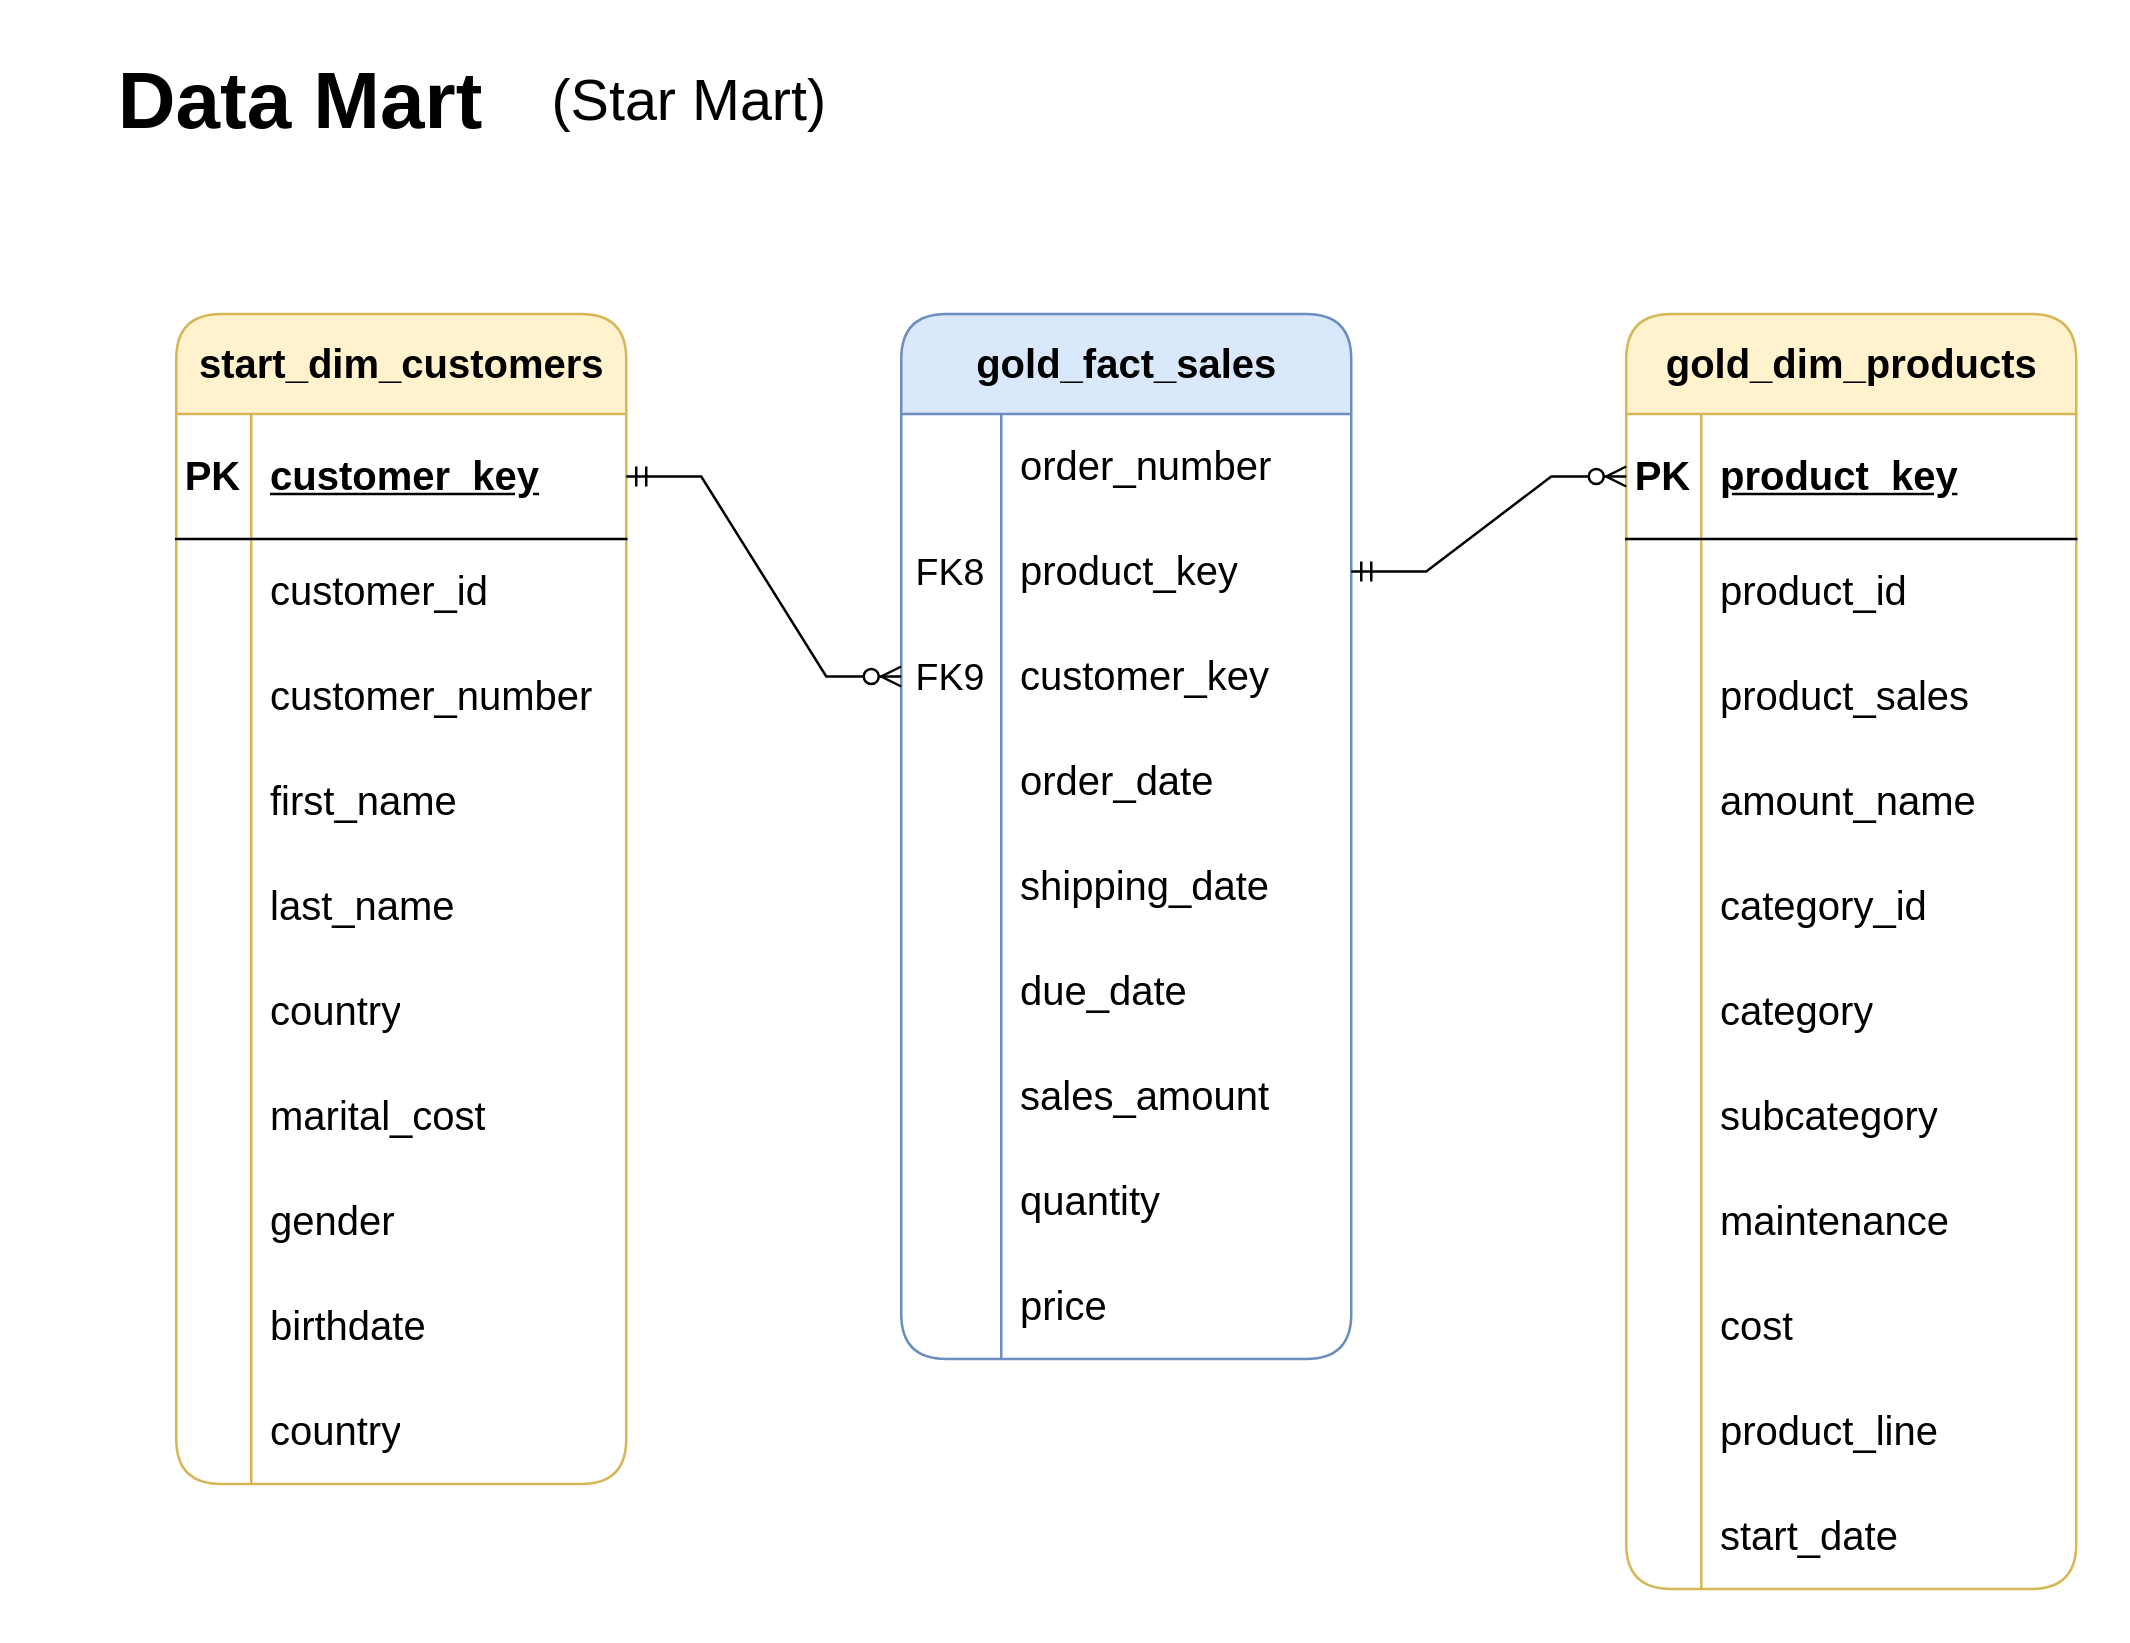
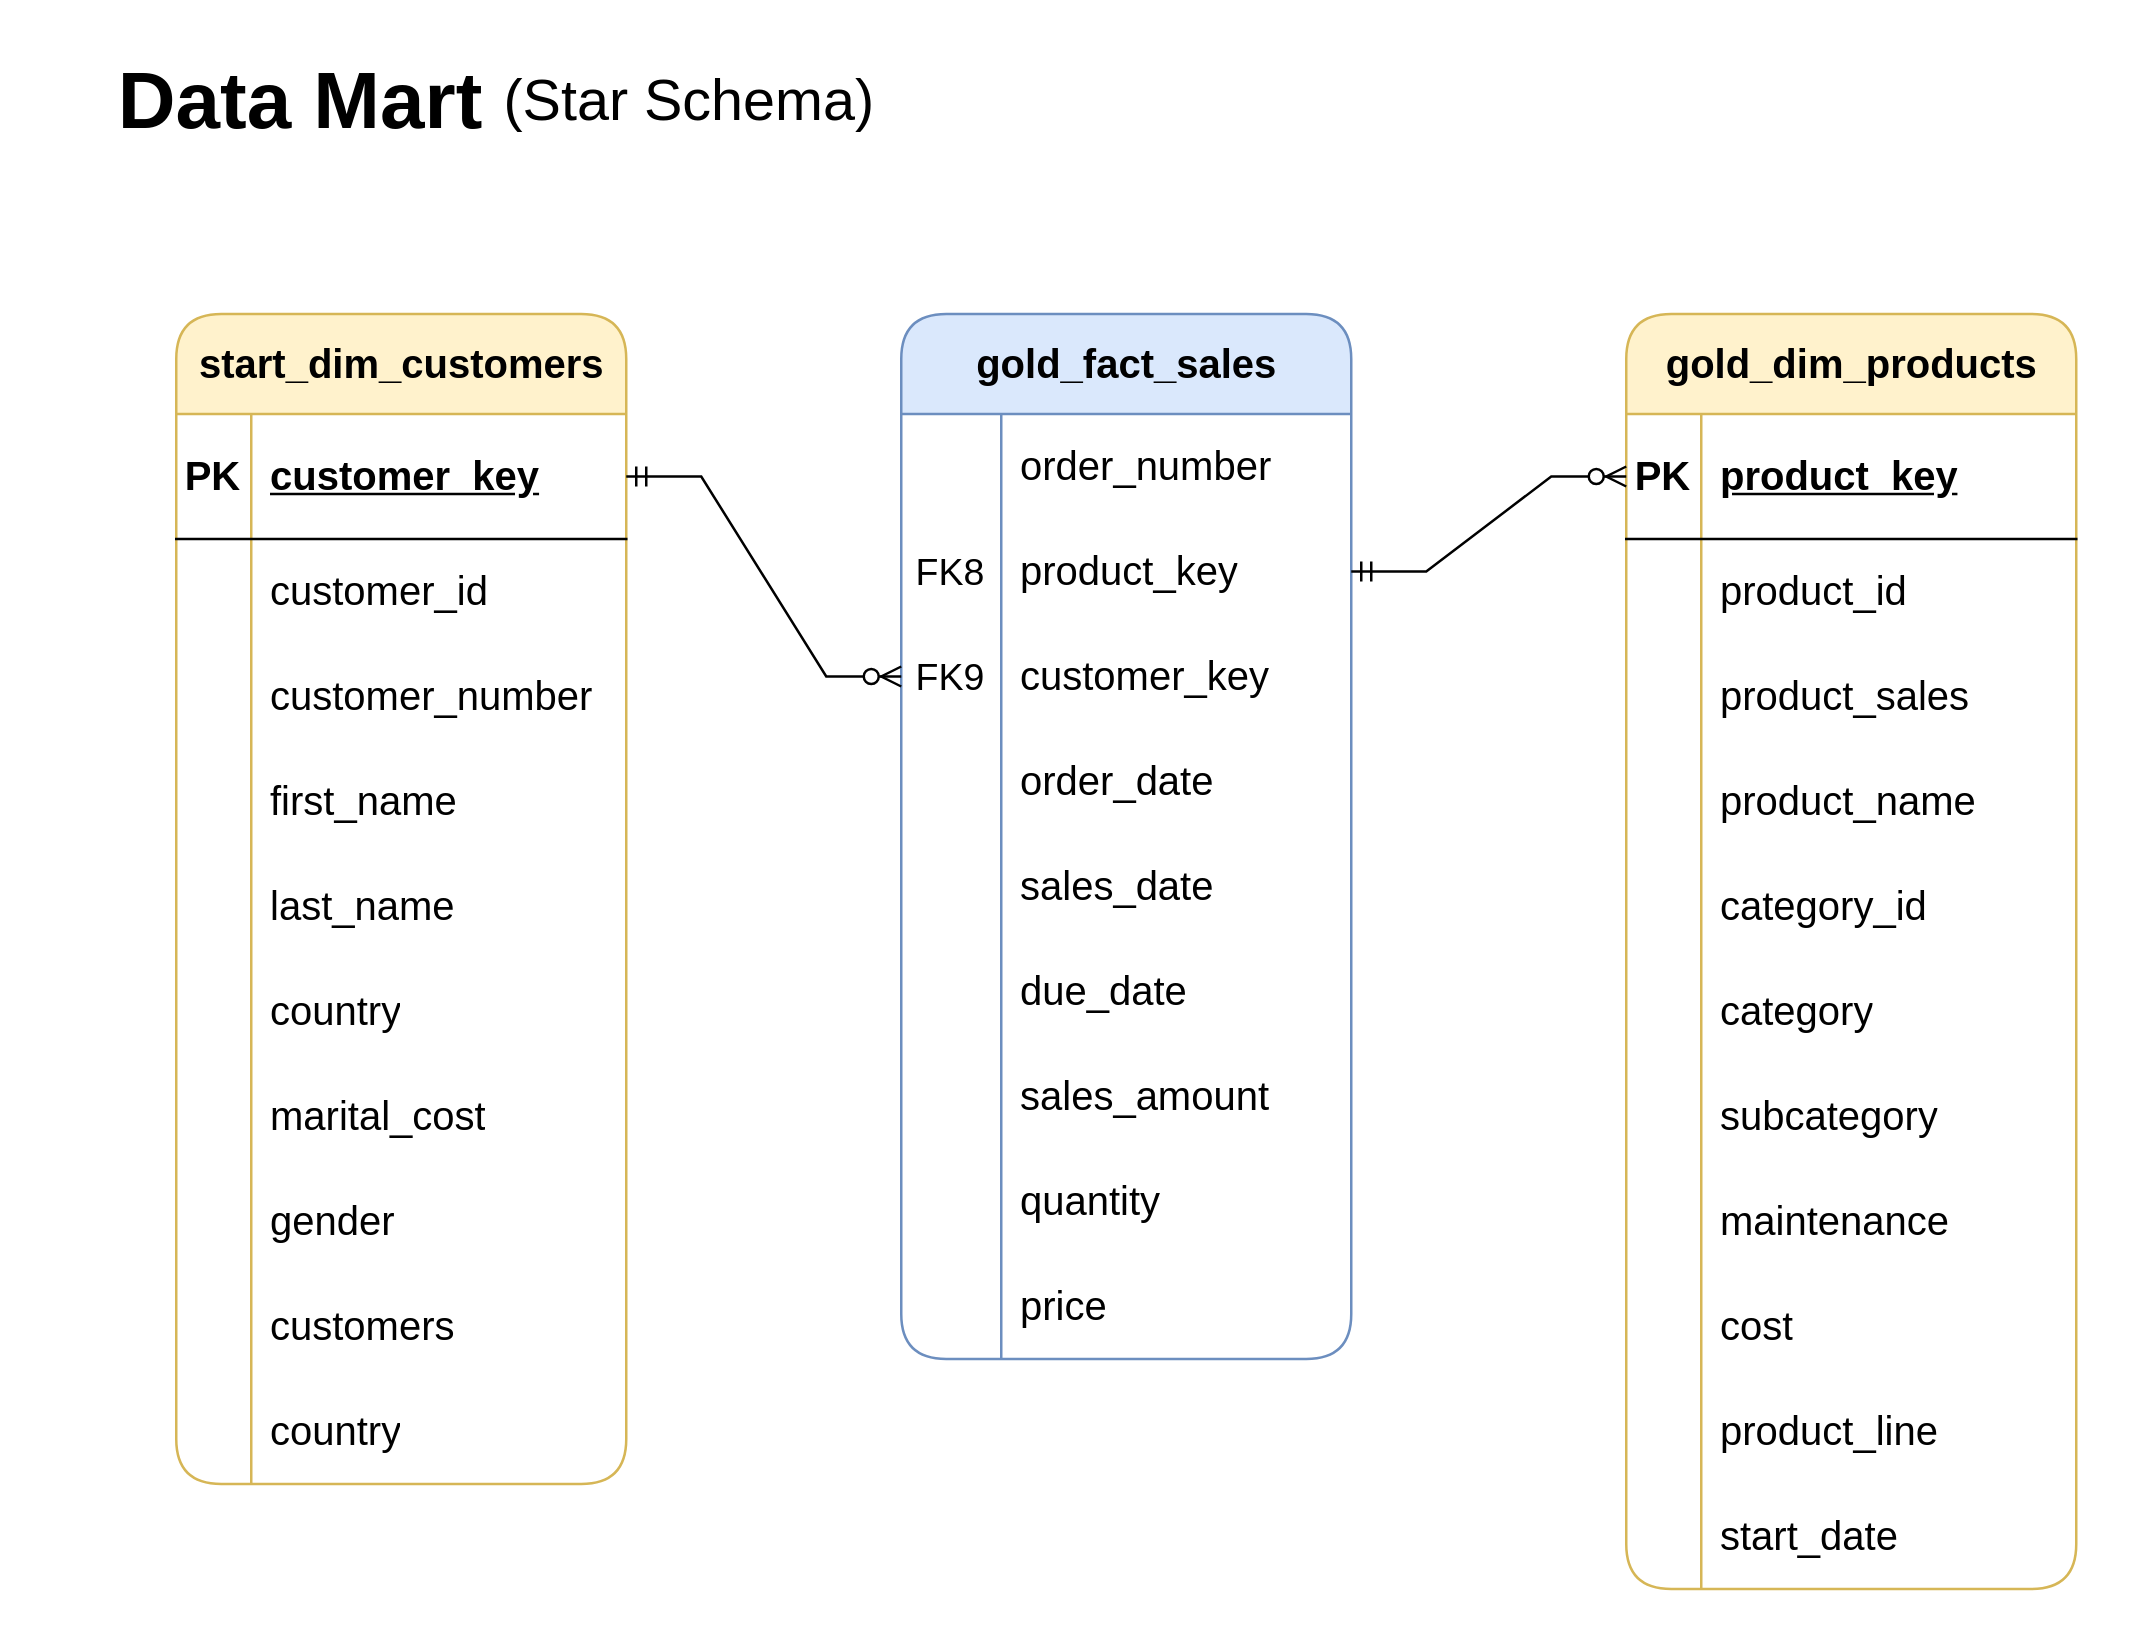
node "(Star Mart)": label "(Star Mart)" -> "(Star Schema)"
node "amount_name": label "amount_name" -> "product_name"
node "shipping_date": label "shipping_date" -> "sales_date"
node "birthdate": label "birthdate" -> "customers"
